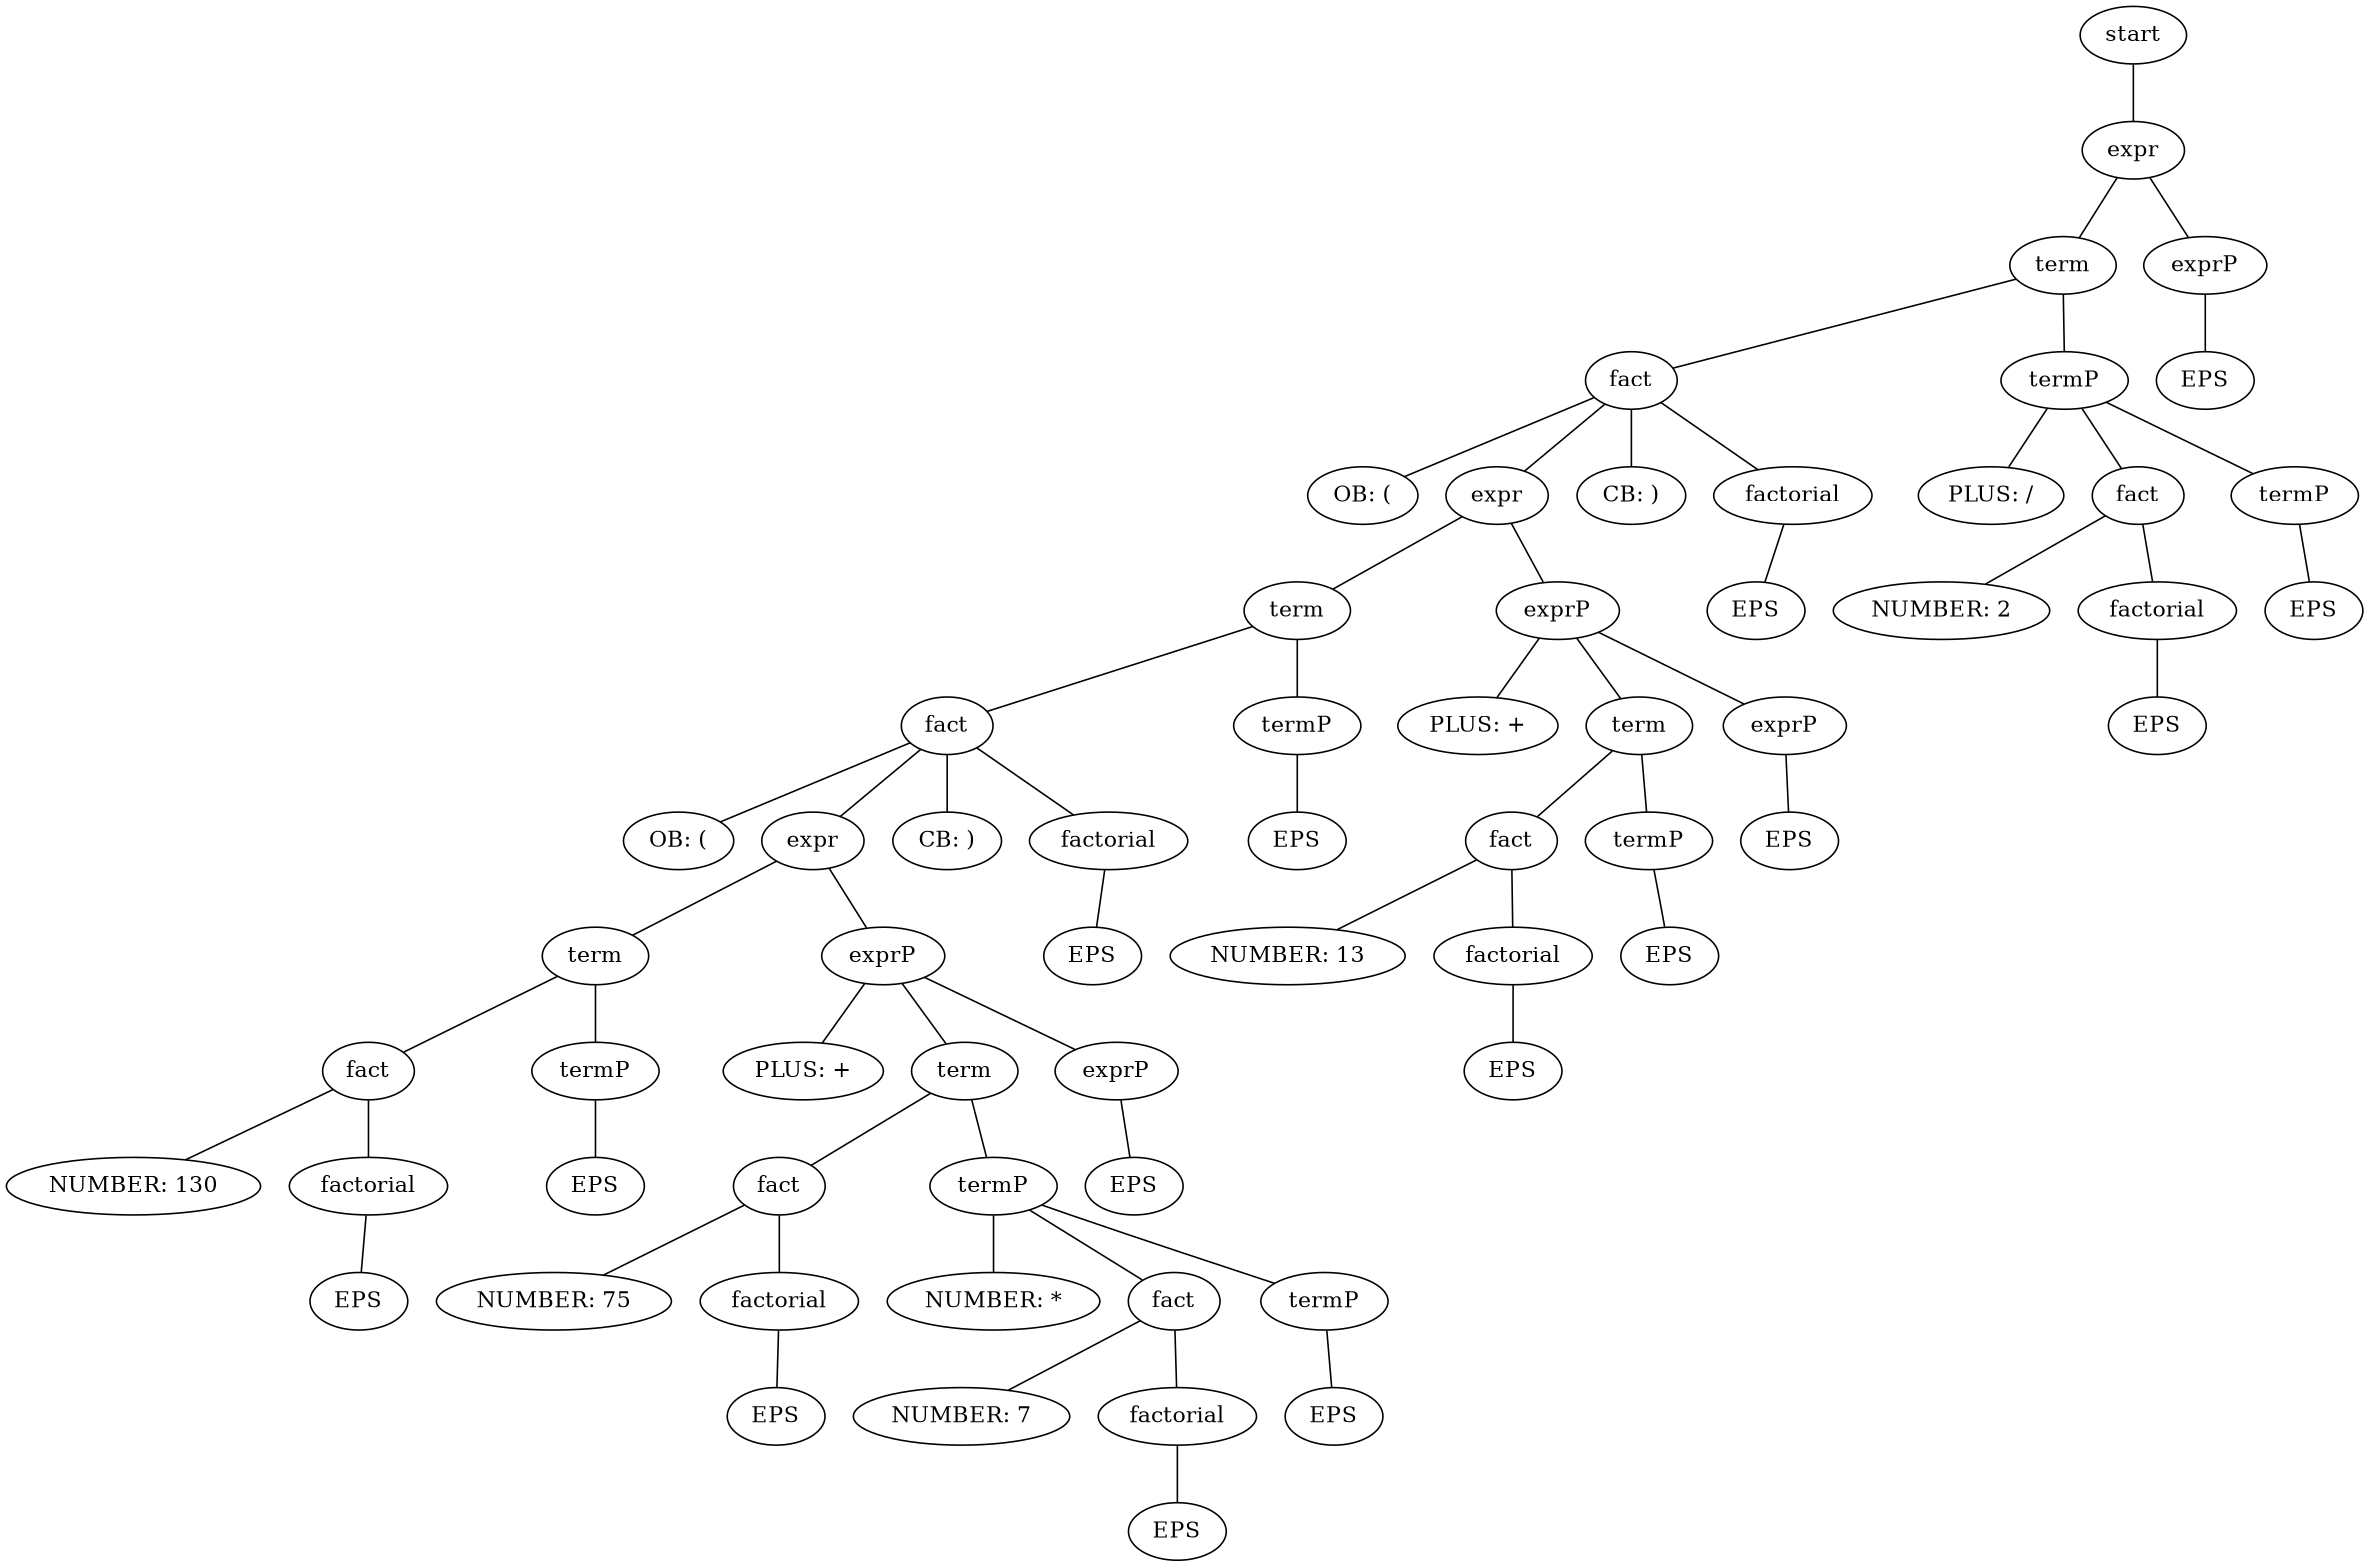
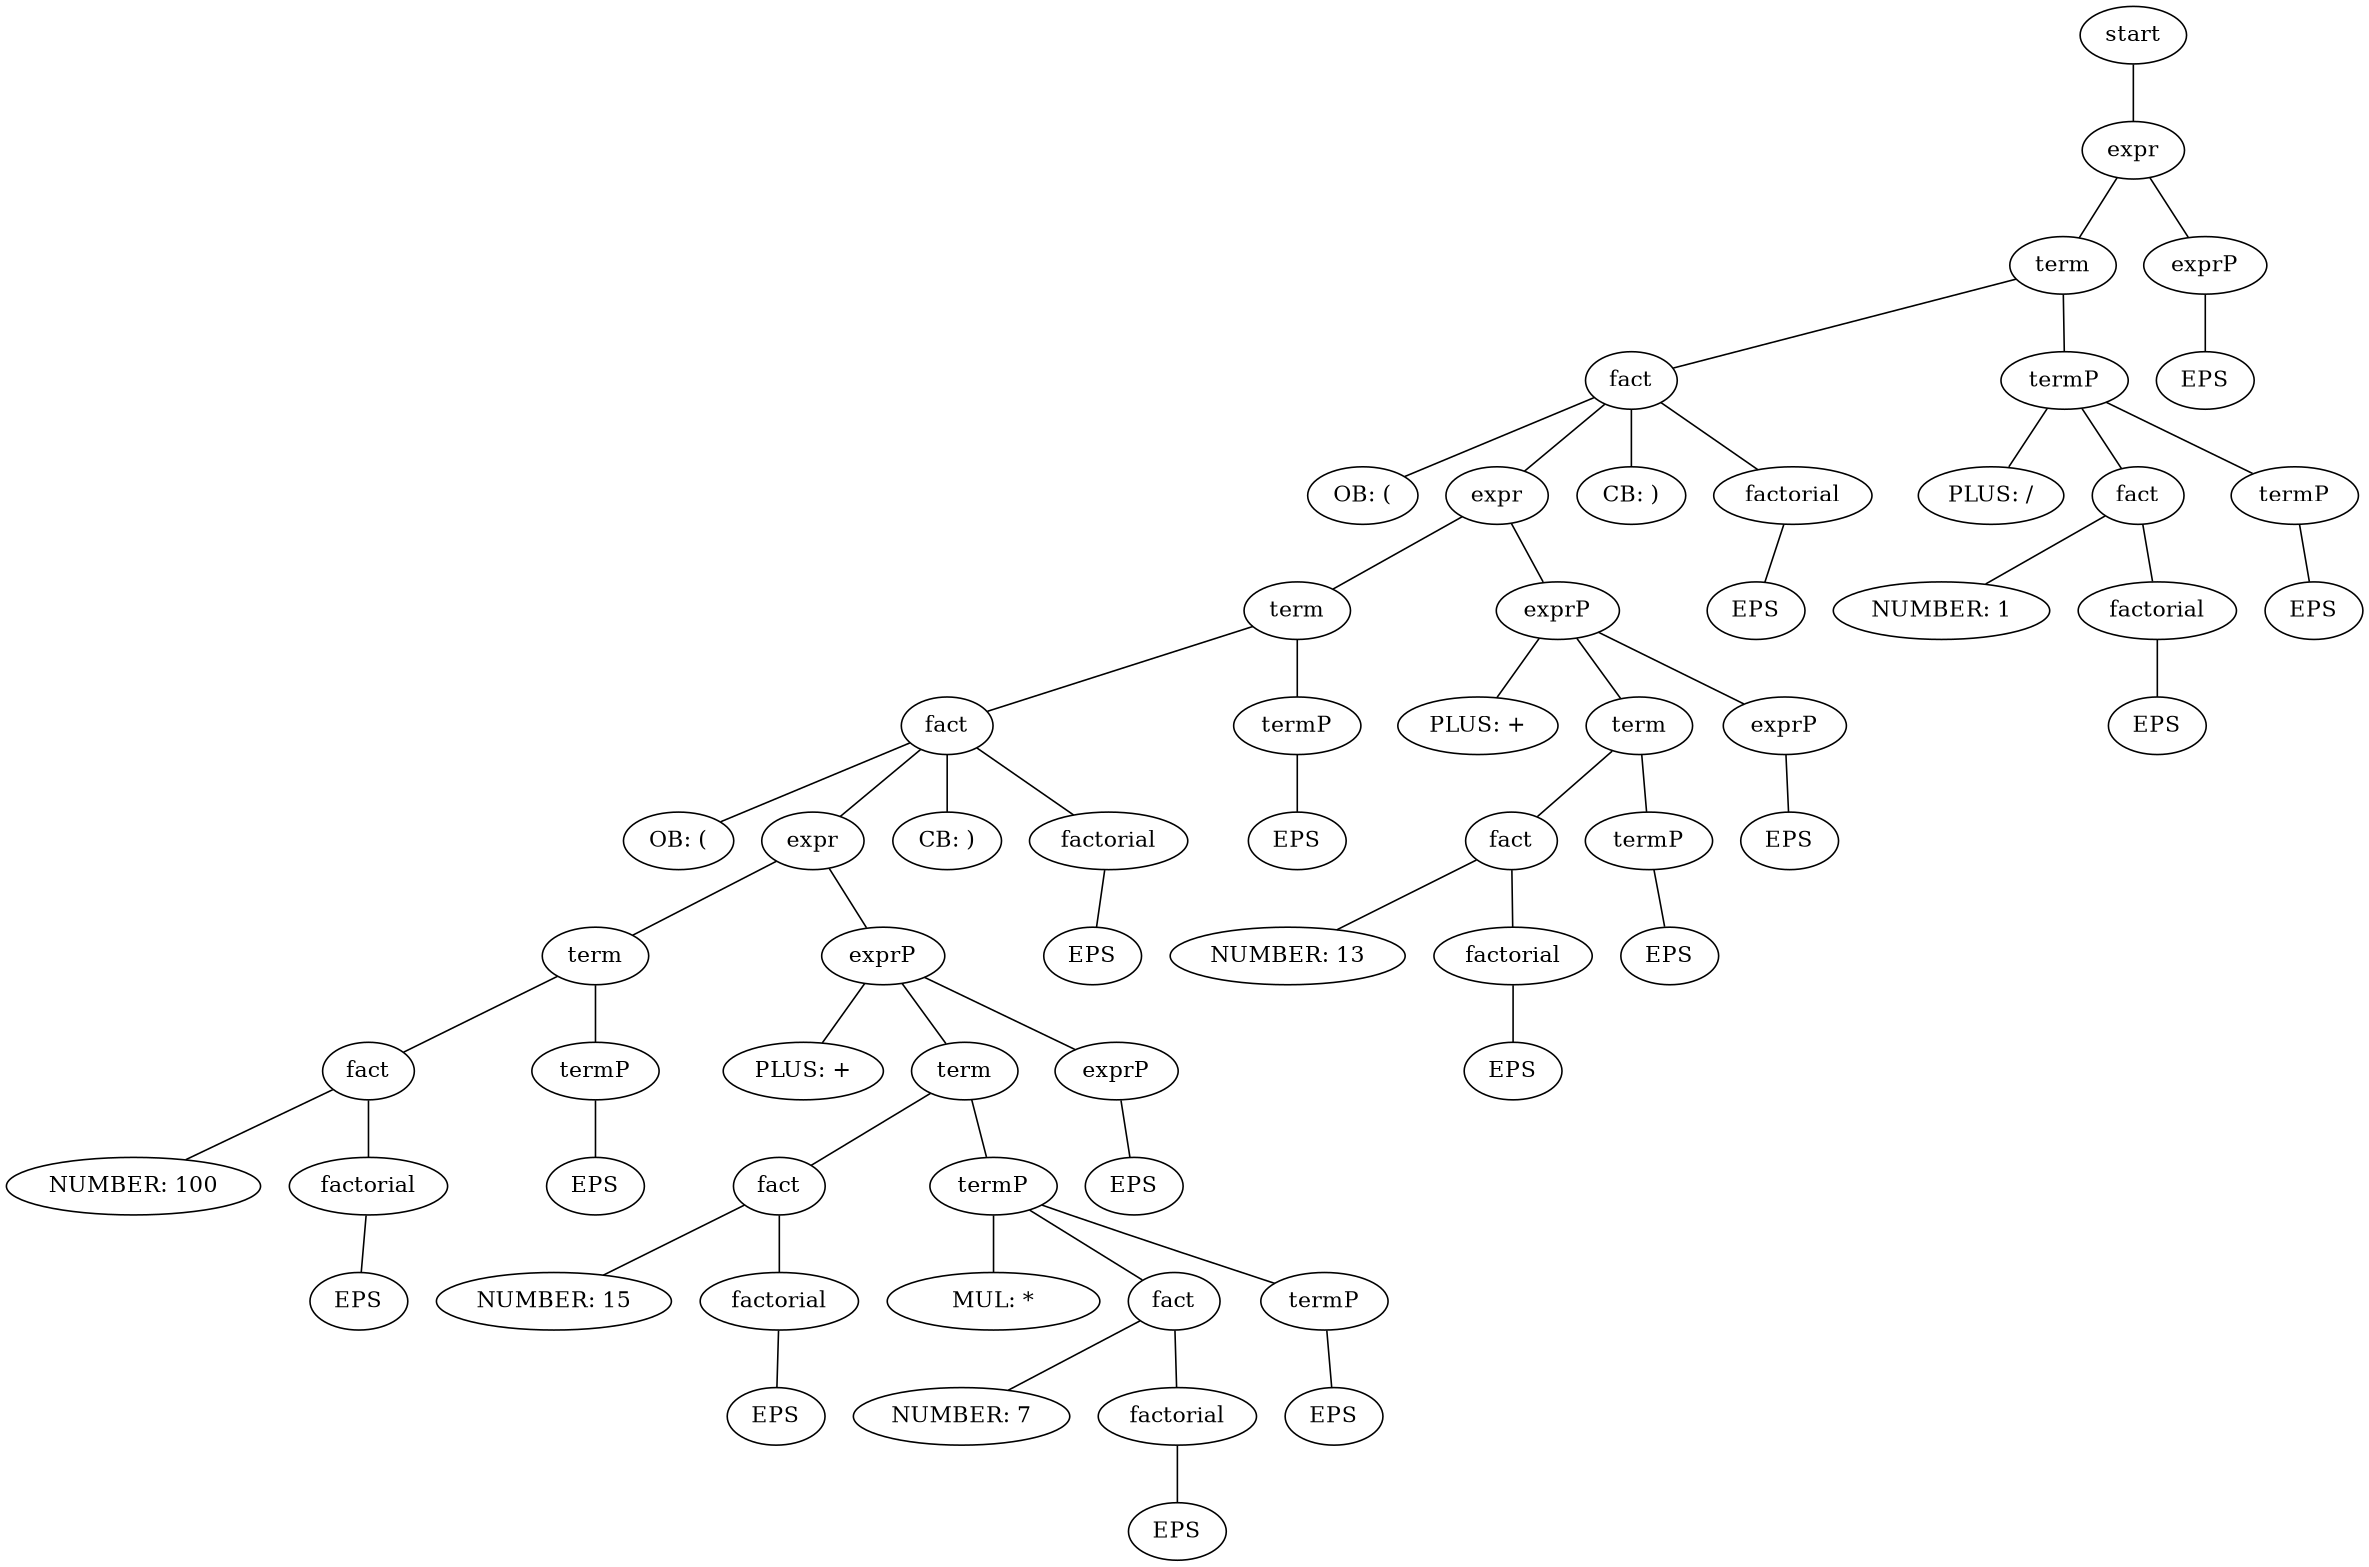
node "NUMBER: 2": label "NUMBER: 2" -> "NUMBER: 1"
node "NUMBER: 130": label "NUMBER: 130" -> "NUMBER: 100"
node "NUMBER: 75": label "NUMBER: 75" -> "NUMBER: 15"
node "NUMBER: *": label "NUMBER: *" -> "MUL: *"
